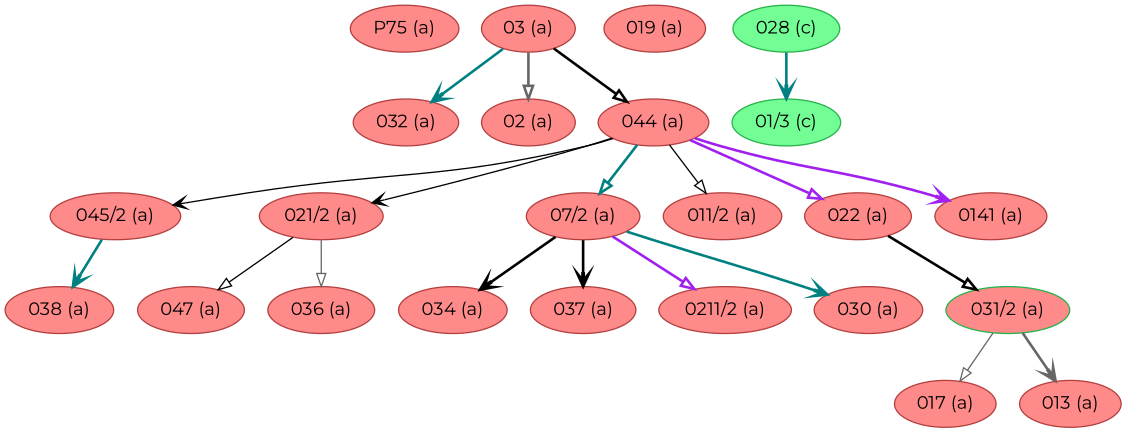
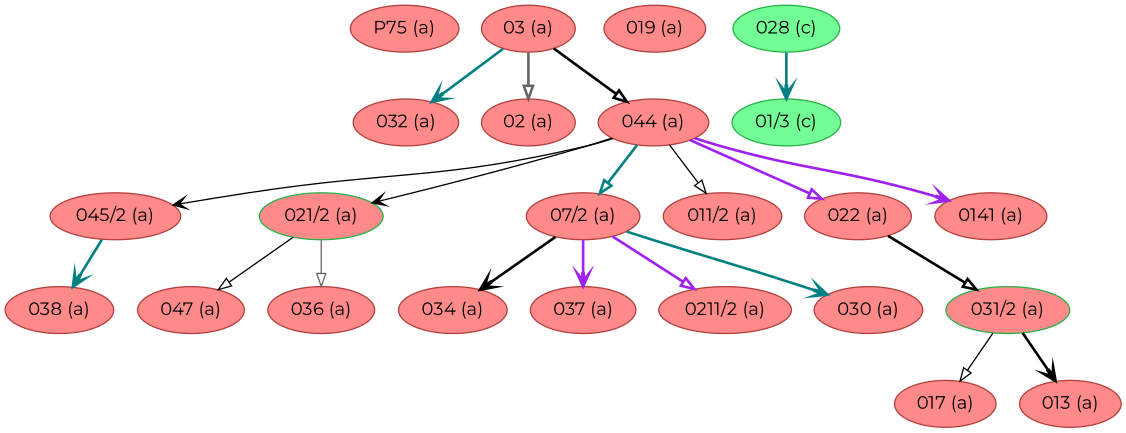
node "021/2 (a)": color #b43f3f -> #27b34a
edge "07/2 (a)" -> "037 (a)": color black -> purple
edge "031/2 (a)" -> "017 (a)": color gray40 -> black
edge "031/2 (a)" -> "013 (a)": color gray40 -> black
